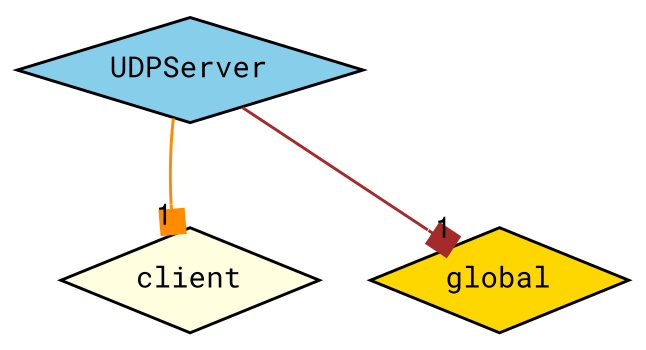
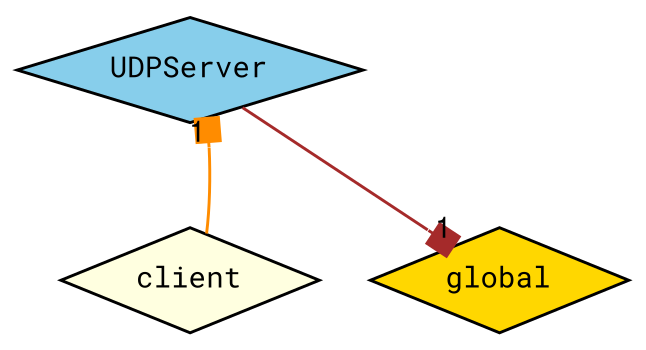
edge "UDPServer" -> "client": reversed
